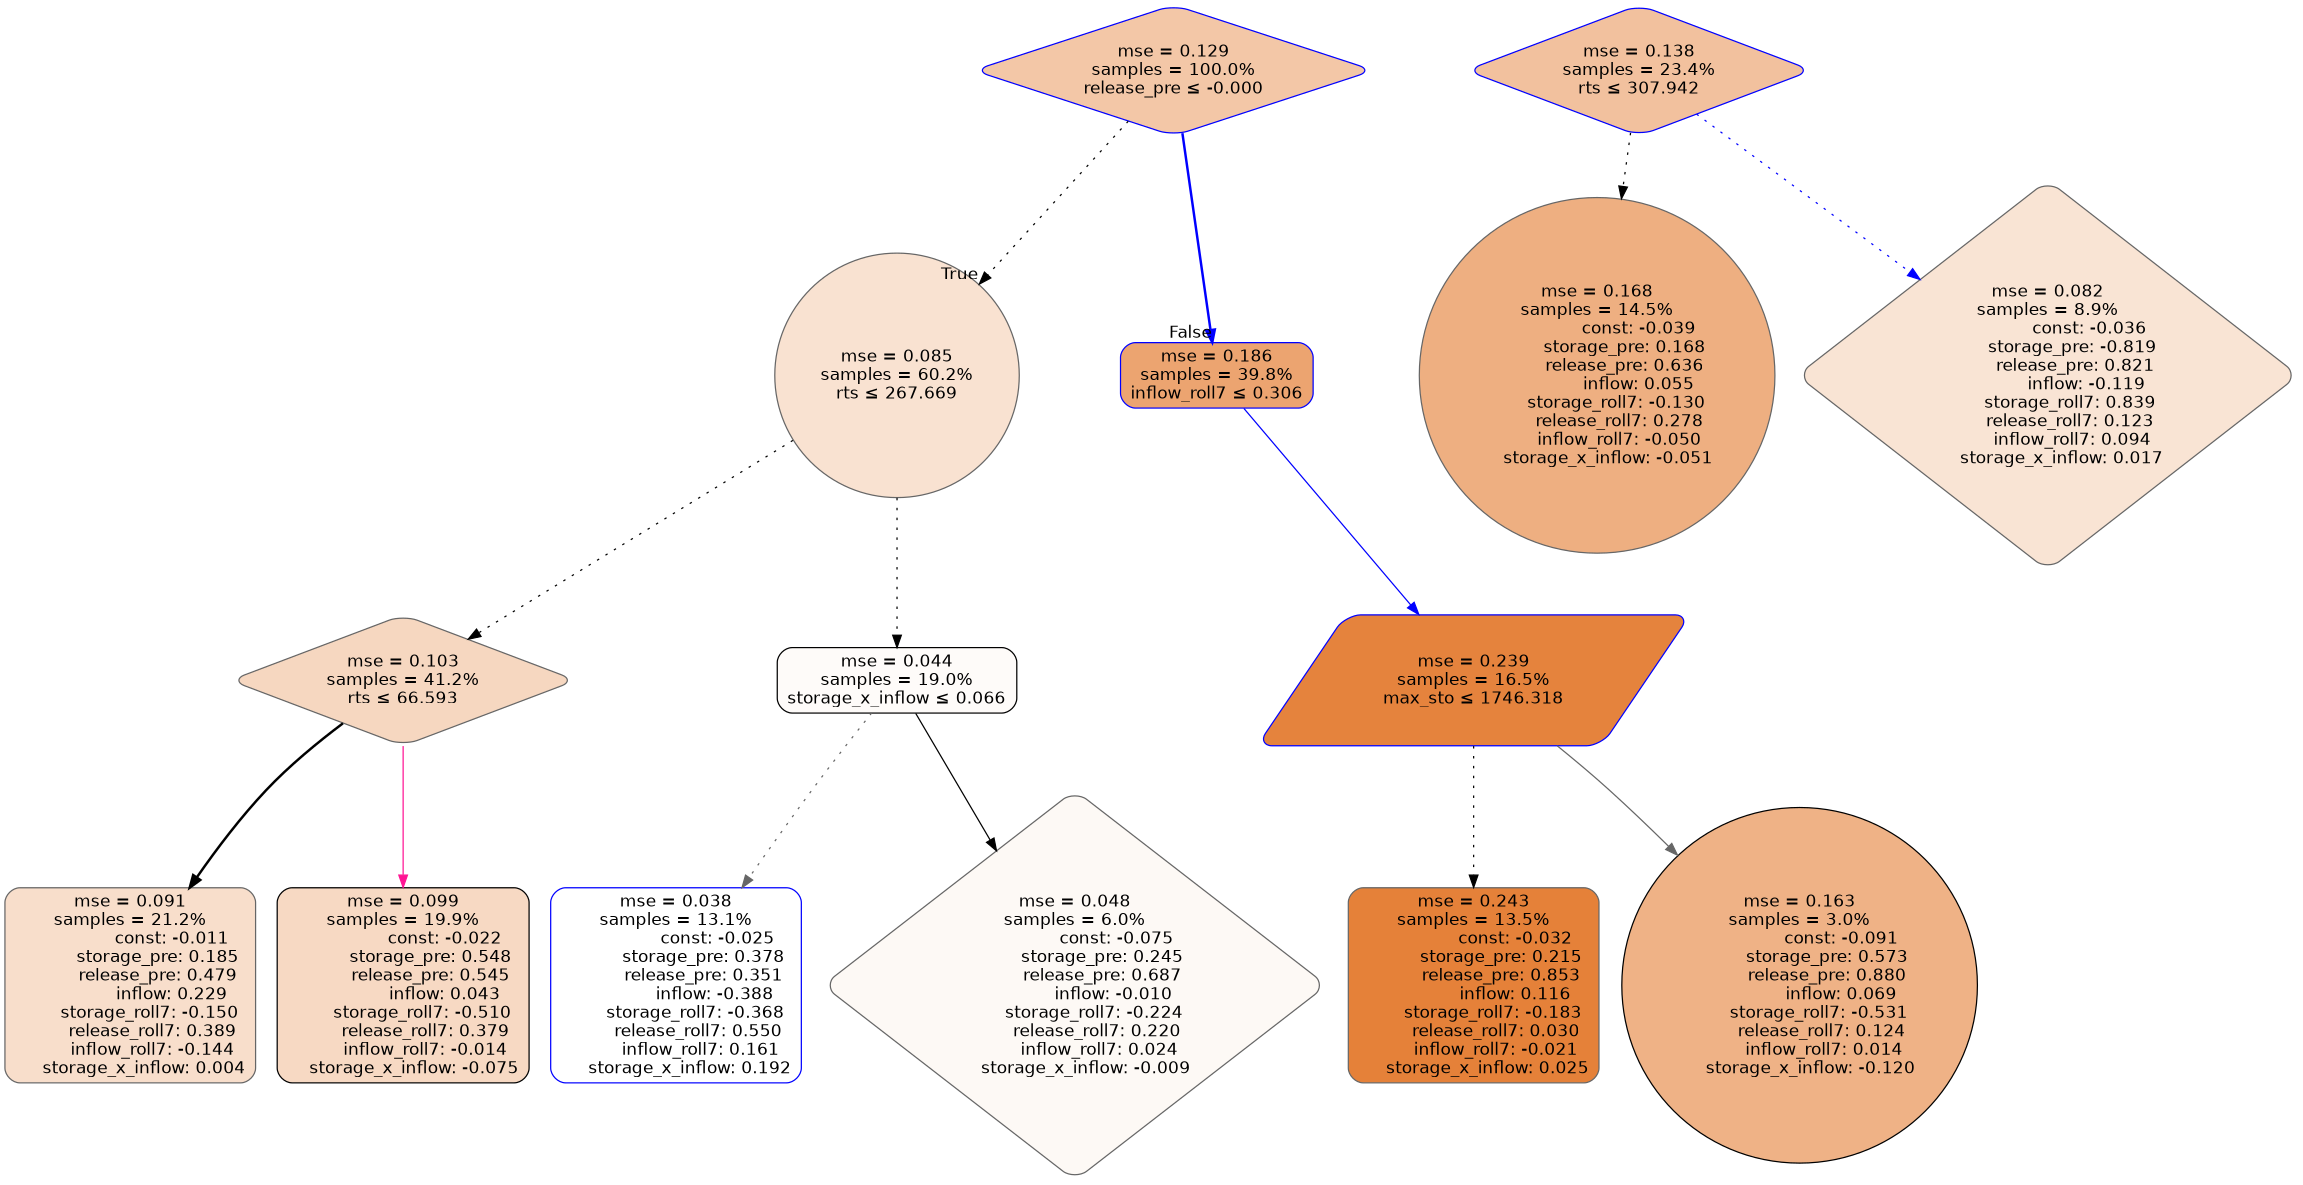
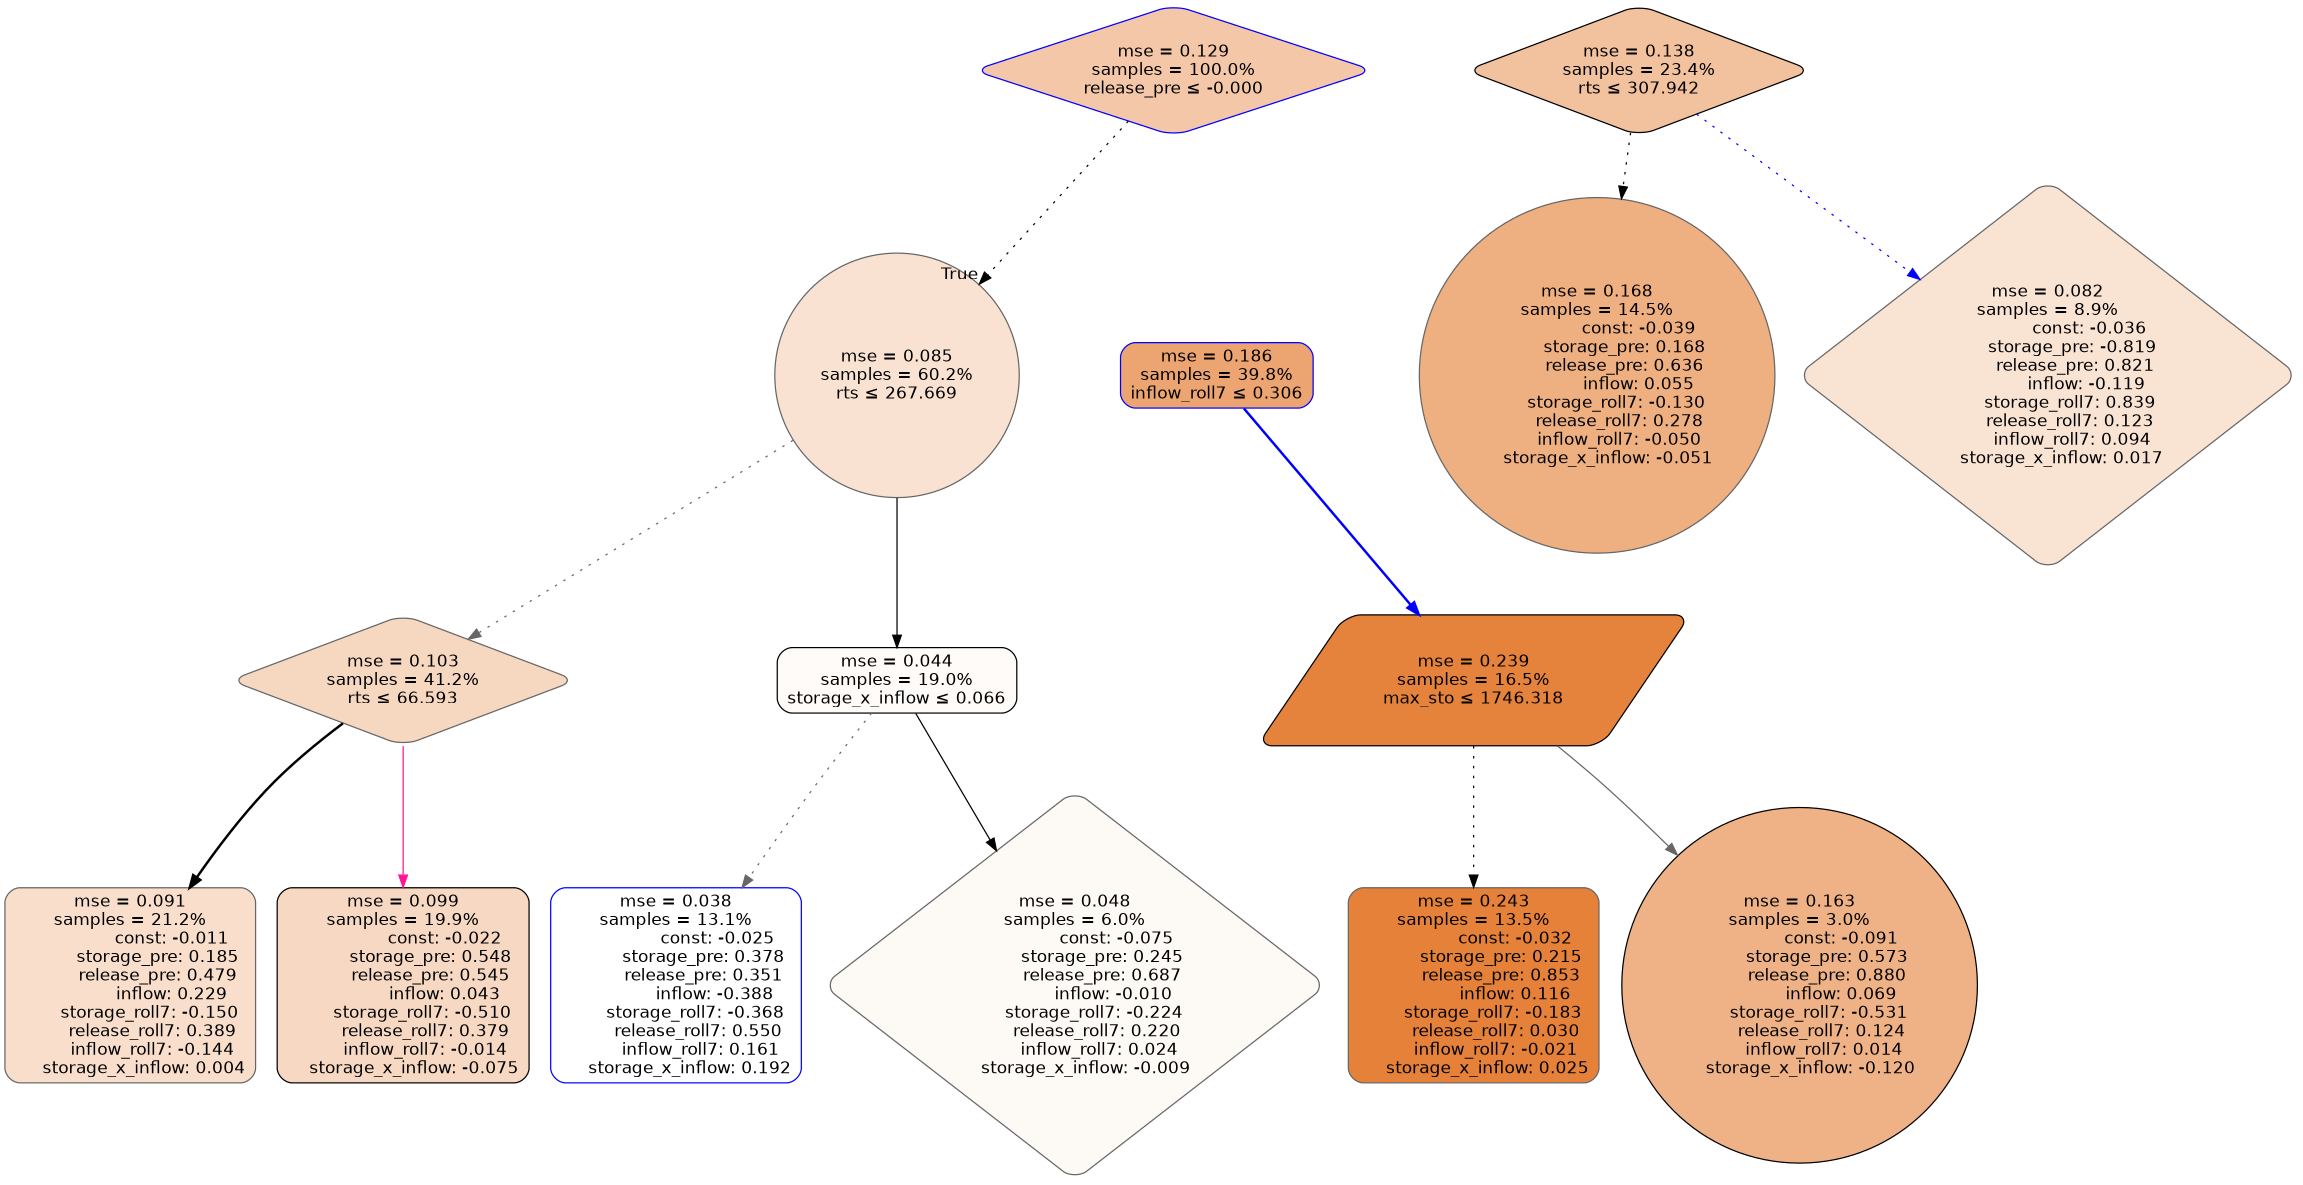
node "mse = 0.138 samples = 23.4% rts ≤ 307.942": color blue -> black
edge "mse = 0.129 samples = 100.0% release_pre ≤ -0.000" -> "mse = 0.186 samples = 39.8% inflow_roll7 ≤ 0.306": removed
edge "mse = 0.186 samples = 39.8% inflow_roll7 ≤ 0.306" -> "mse = 0.239 samples = 16.5% max_sto ≤ 1746.318": style solid -> bold
edge "mse = 0.085 samples = 60.2% rts ≤ 267.669" -> "mse = 0.103 samples = 41.2% rts ≤ 66.593": color black -> gray40
edge "mse = 0.085 samples = 60.2% rts ≤ 267.669" -> "mse = 0.044 samples = 19.0% storage_x_inflow ≤ 0.066": style dotted -> solid
node "mse = 0.239 samples = 16.5% max_sto ≤ 1746.318": color blue -> black
